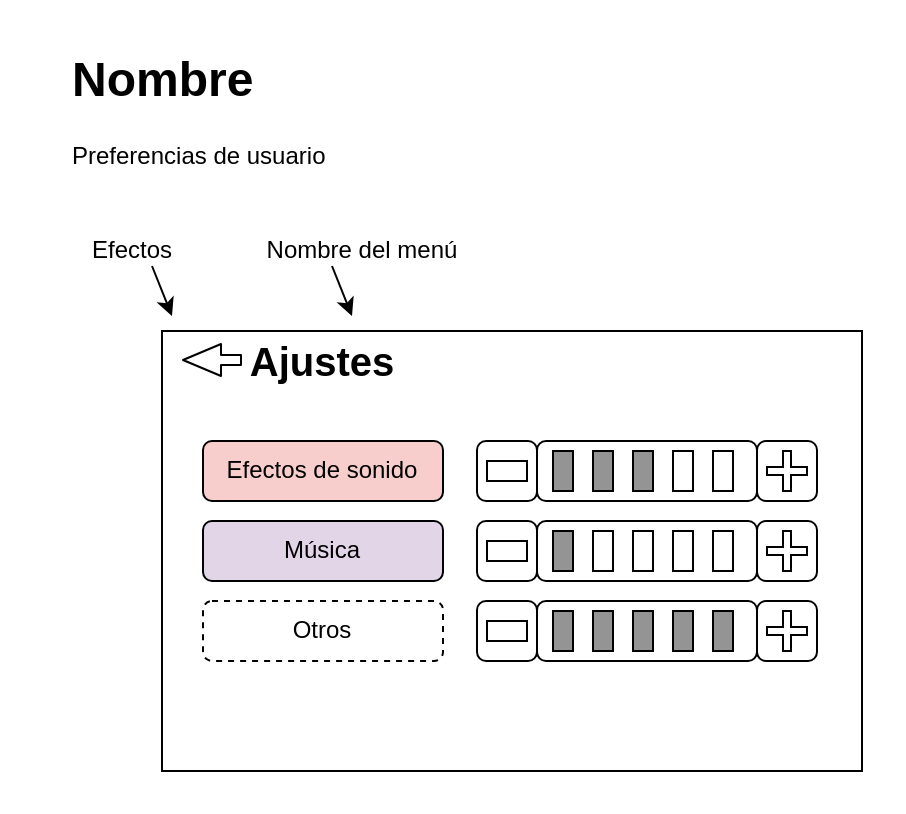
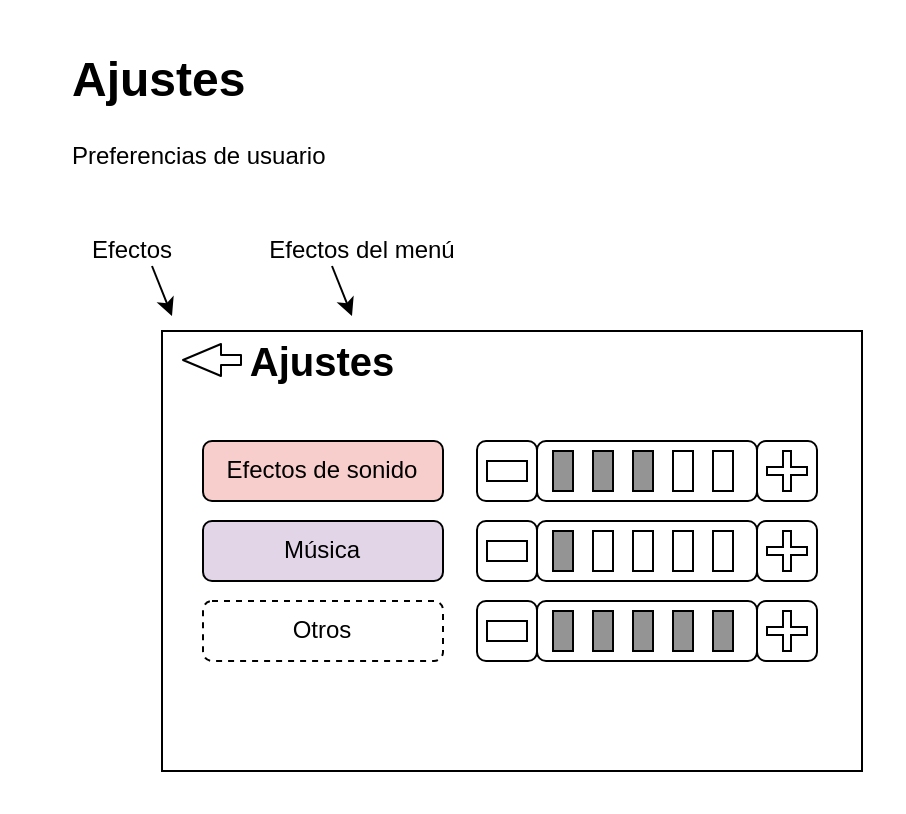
node "Nombre Preferencias de usuario": label "Nombre Preferencias de usuario" -> "Ajustes Preferencias de usuario"
node "Nombre del menú": label "Nombre del menú" -> "Efectos del menú"
